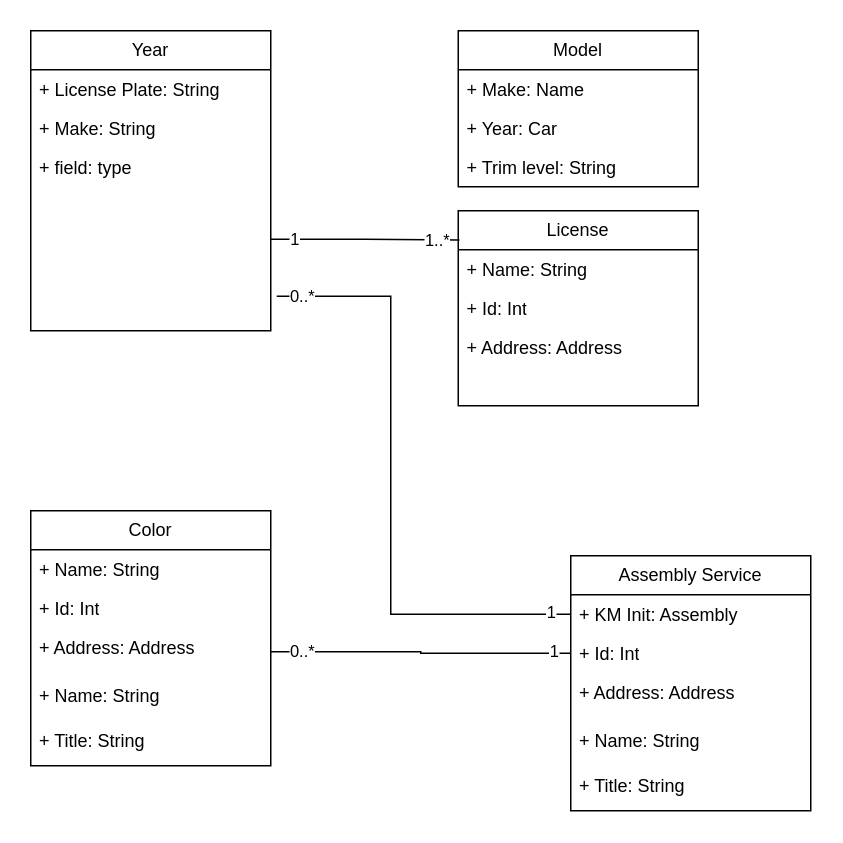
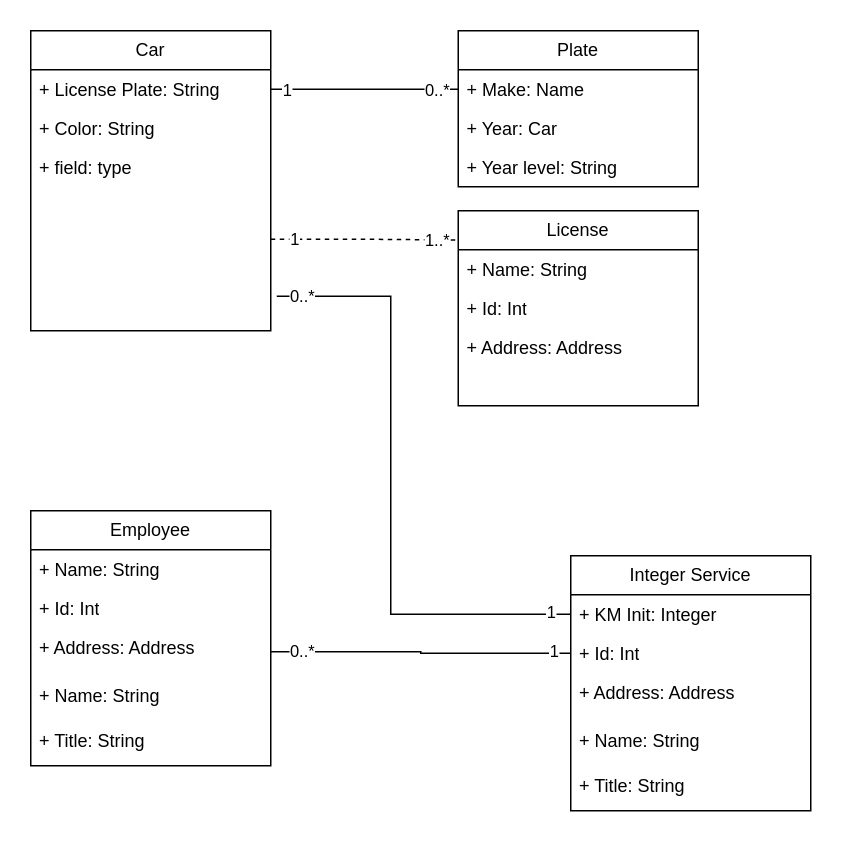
node "Year": label "Year" -> "Car"
node "Model": label "Model" -> "Plate"
edge "+ License Plate: String" -- "+ Make: Name": added, labels "1", "0..*"
node "+ Make: String": label "+ Make: String" -> "+ Color: String"
node "+ Trim level: String": label "+ Trim level: String" -> "+ Year level: String"
edge "+ field: type" -- "License": style solid -> dashed
node "Color": label "Color" -> "Employee"
node "Assembly Service": label "Assembly Service" -> "Integer Service"
node "+ KM Init: Assembly": label "+ KM Init: Assembly" -> "+ KM Init: Integer"
